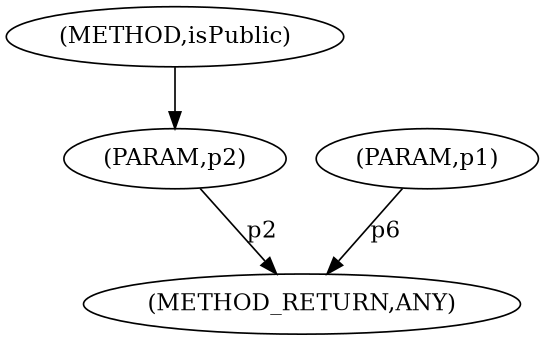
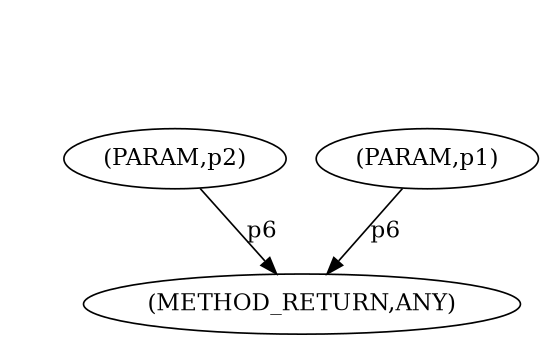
node "(METHOD,isPublic)": removed
edge "(PARAM,p2)" -> "(METHOD_RETURN,ANY)": label "p2" -> "p6"
